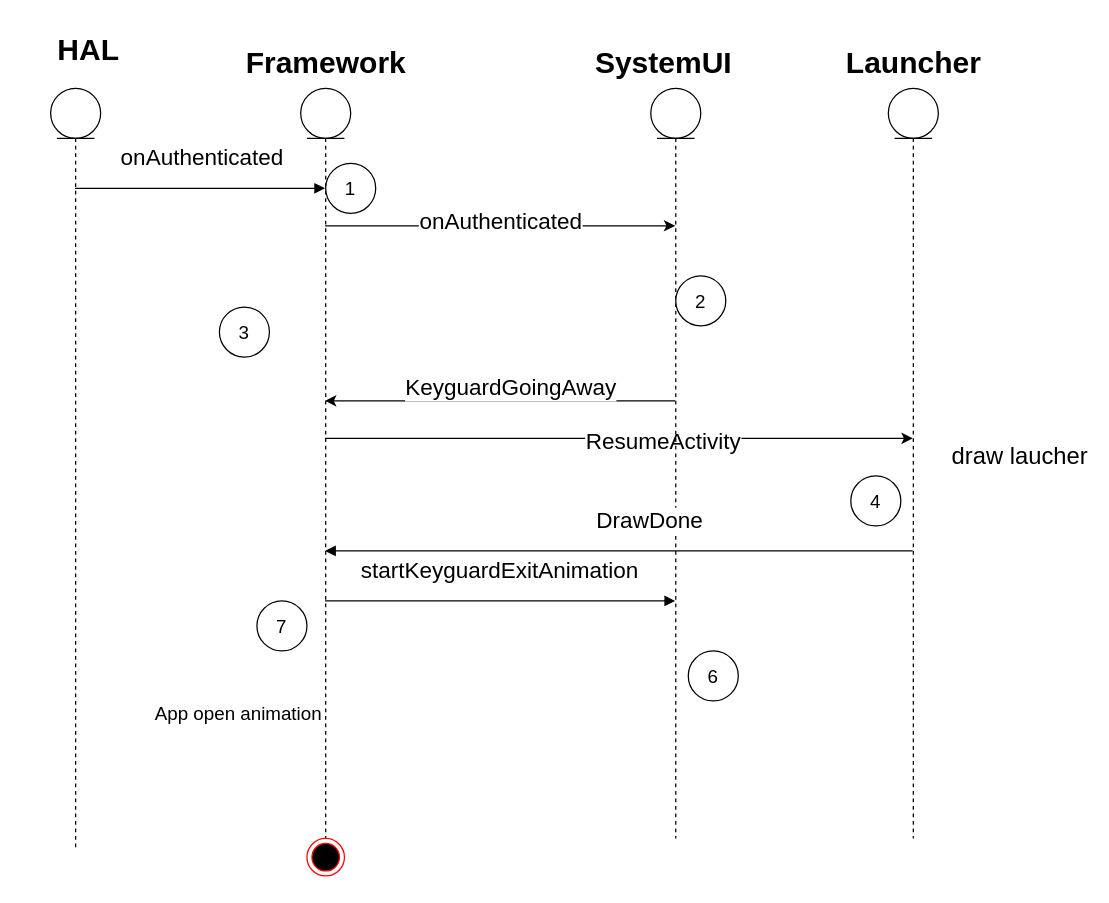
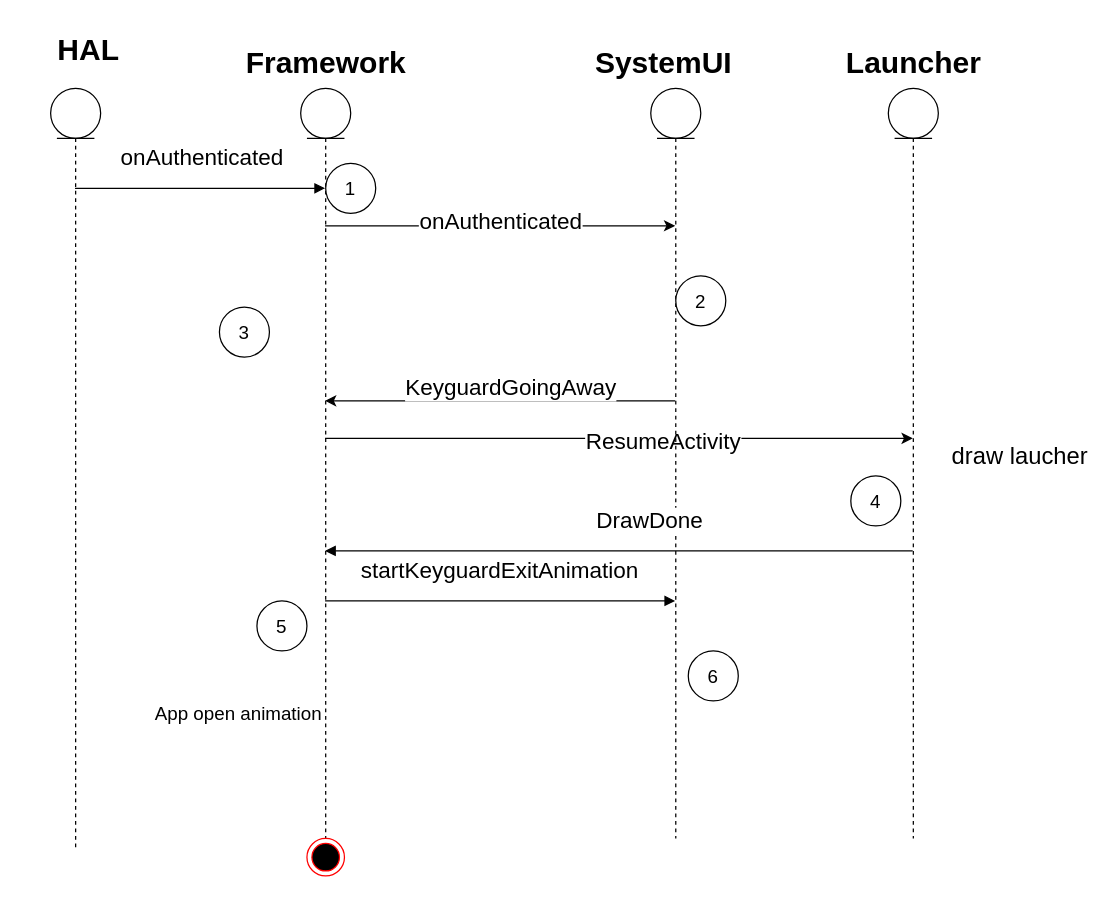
node "7": label "7" -> "5"
